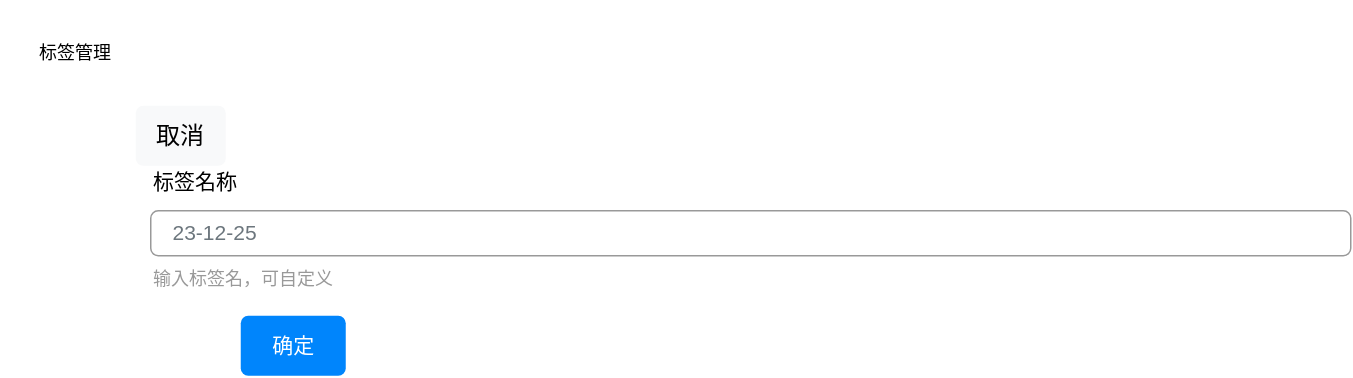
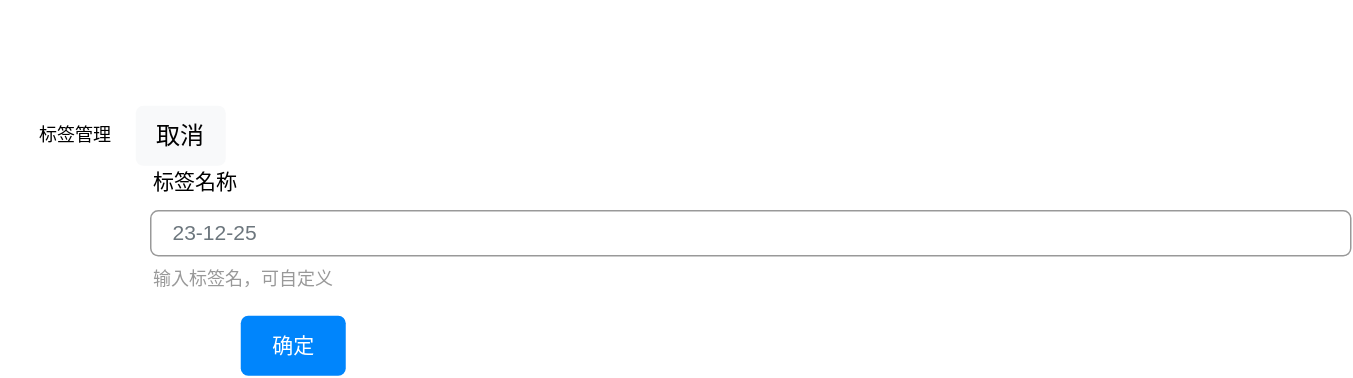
node "标签管理": moved (76, 53) -> (76, 136)
